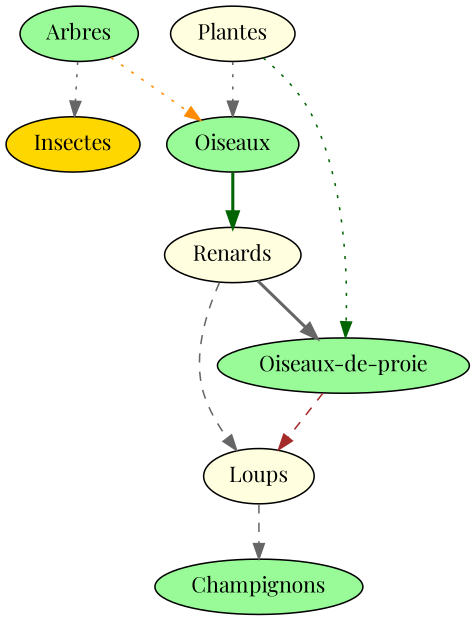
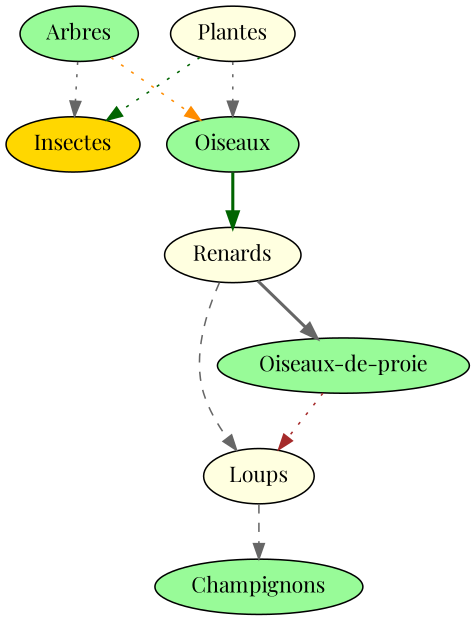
edge "Plantes" -> "Oiseaux-de-proie": now "Plantes" -> "Insectes"
edge "Oiseaux-de-proie" -> "Loups": style dashed -> dotted
